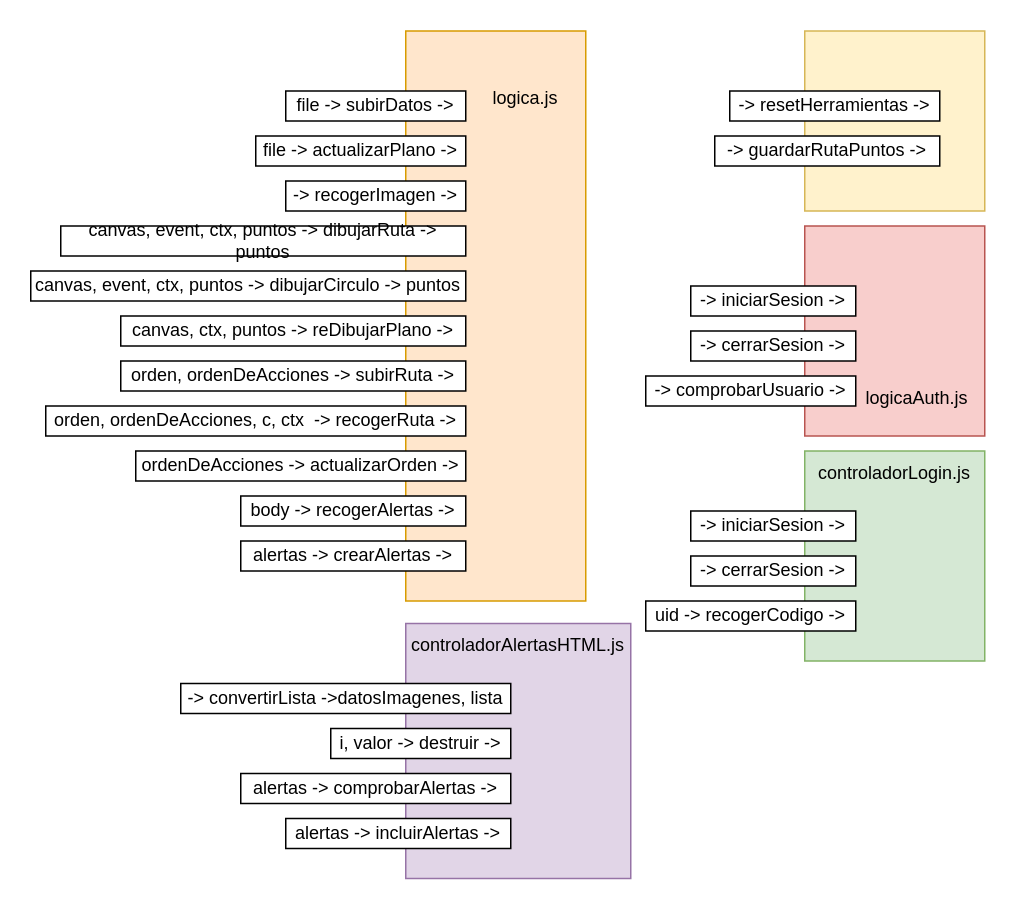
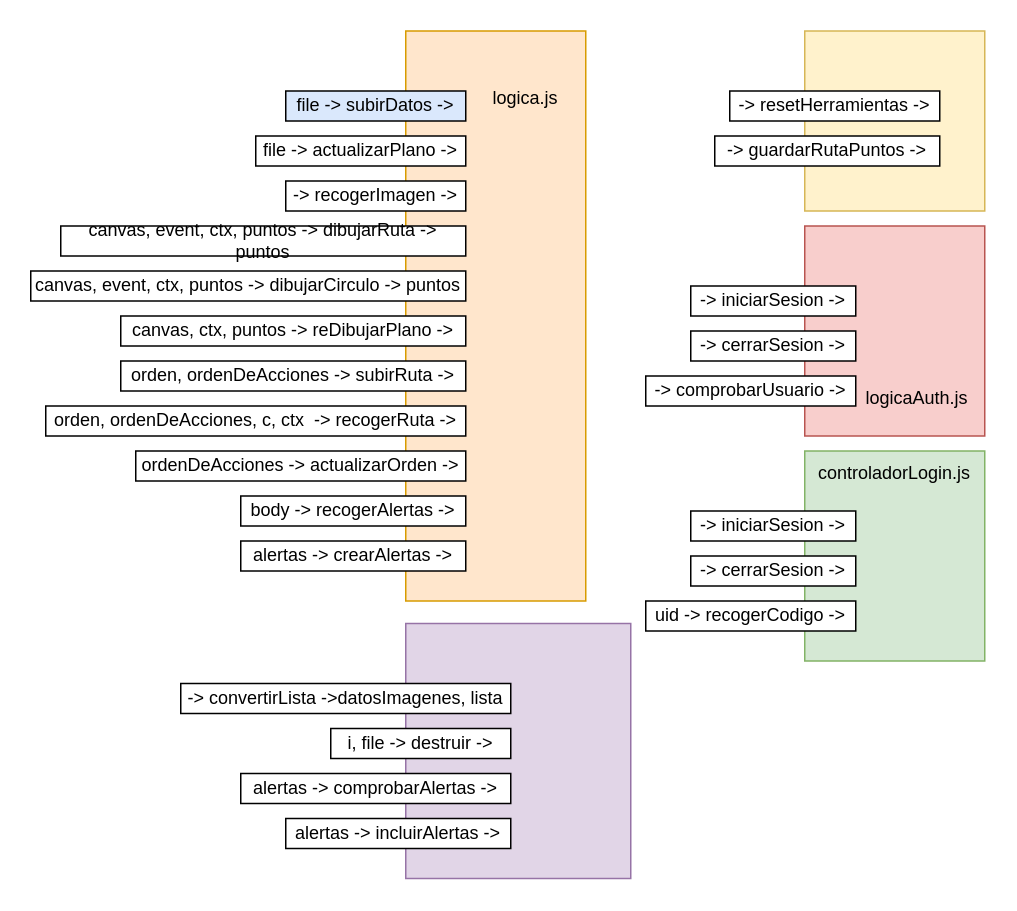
node "file -> subirDatos ->": fillcolor #ffffff -> #dae8fc
node "controladorAlertasHTML.js": removed
node "i, valor -> destruir ->": label "i, valor -> destruir ->" -> "i, file -> destruir ->"
